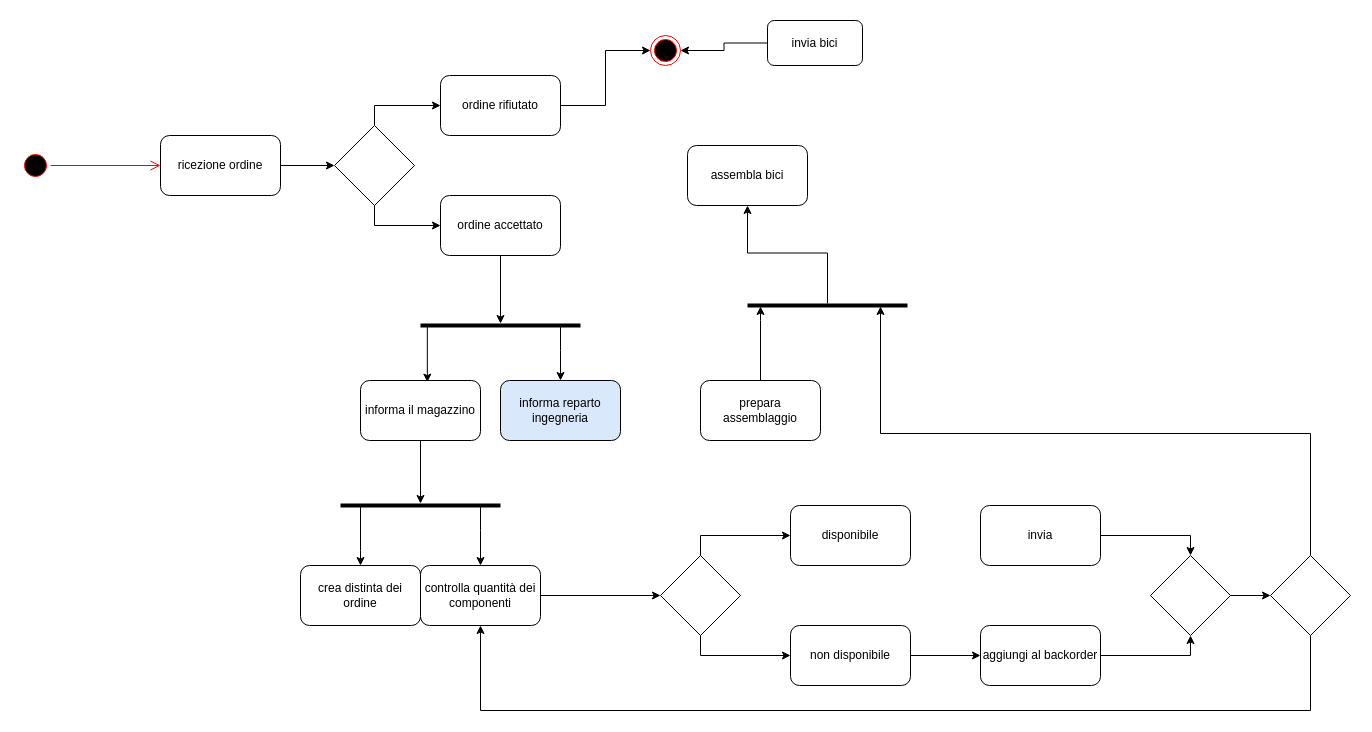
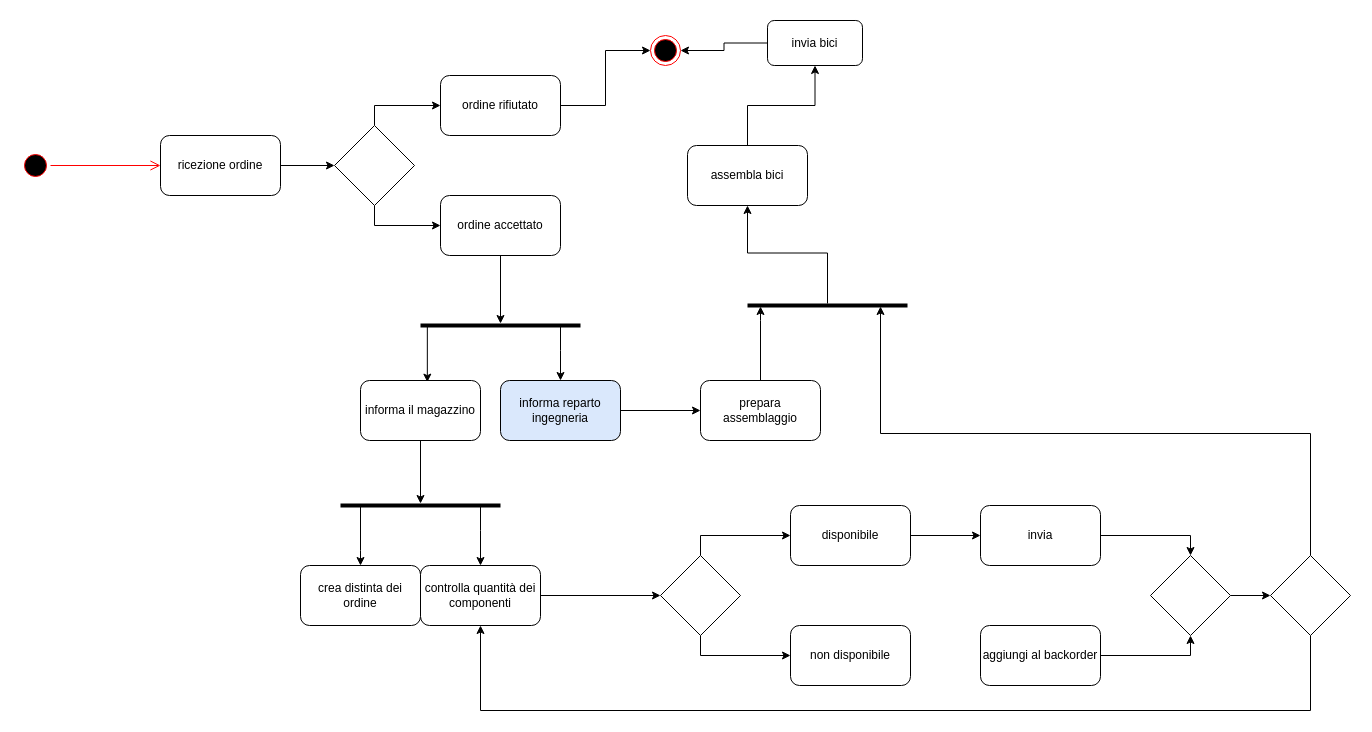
edge "assembla bici" -> "invia bici": added
edge "informa reparto ingegneria" -> "prepara assemblaggio": added
edge "disponibile" -> "invia": added
edge "non disponibile" -> "aggiungi al backorder": removed
